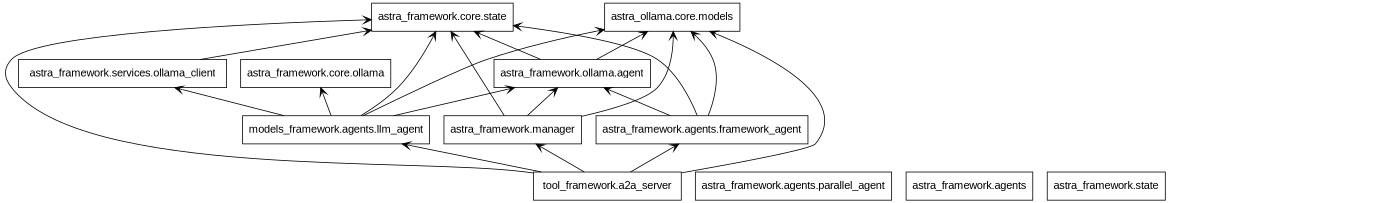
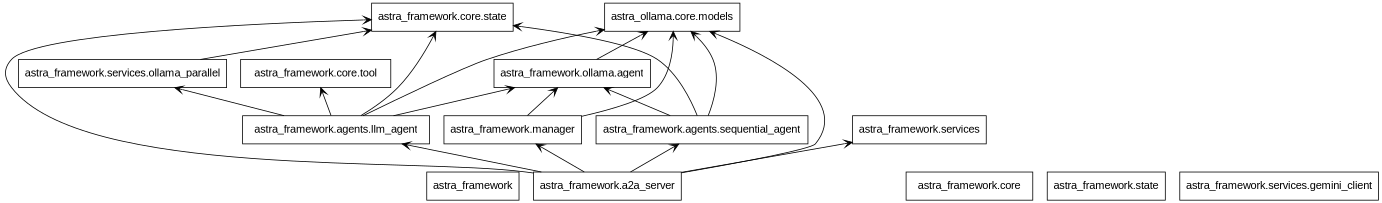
edge "astra_framework.ollama.agent" -> "astra_framework.core.state": removed
node "astra_framework.services.ollama_client": label "astra_framework.services.ollama_client" -> "astra_framework.services.ollama_parallel"
node "astra_framework.core.ollama": label "astra_framework.core.ollama" -> "astra_framework.core.tool"
edge "astra_framework.manager" -> "astra_framework.core.state": removed
node "models_framework.agents.llm_agent": label "models_framework.agents.llm_agent" -> "astra_framework.agents.llm_agent"
node "astra_framework.agents.framework_agent": label "astra_framework.agents.framework_agent" -> "astra_framework.agents.sequential_agent"
node "astra_framework.services": added
node "astra_framework": added
node "tool_framework.a2a_server": label "tool_framework.a2a_server" -> "astra_framework.a2a_server"
node "astra_framework.agents.parallel_agent": removed
node "astra_framework.agents": label "astra_framework.agents" -> "astra_framework.core"
node "astra_framework.services.gemini_client": added
